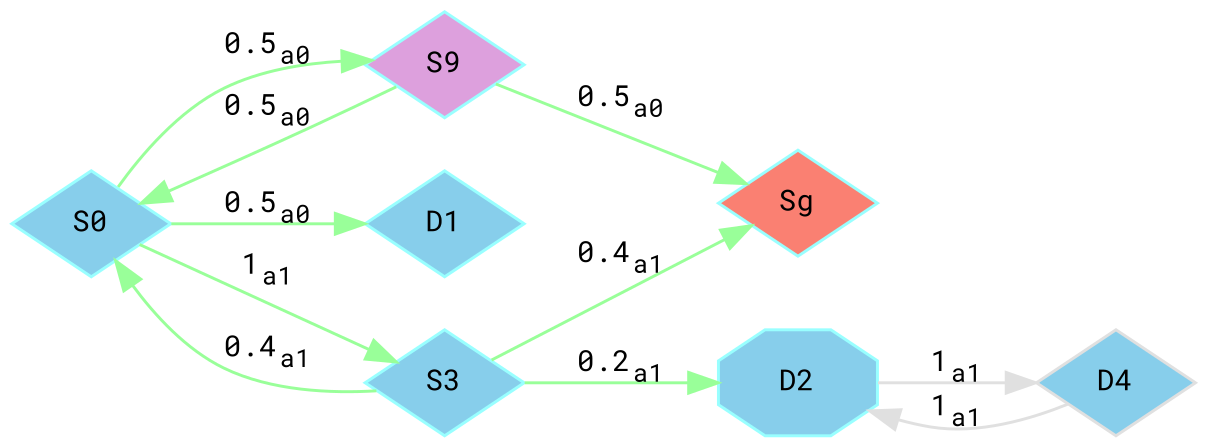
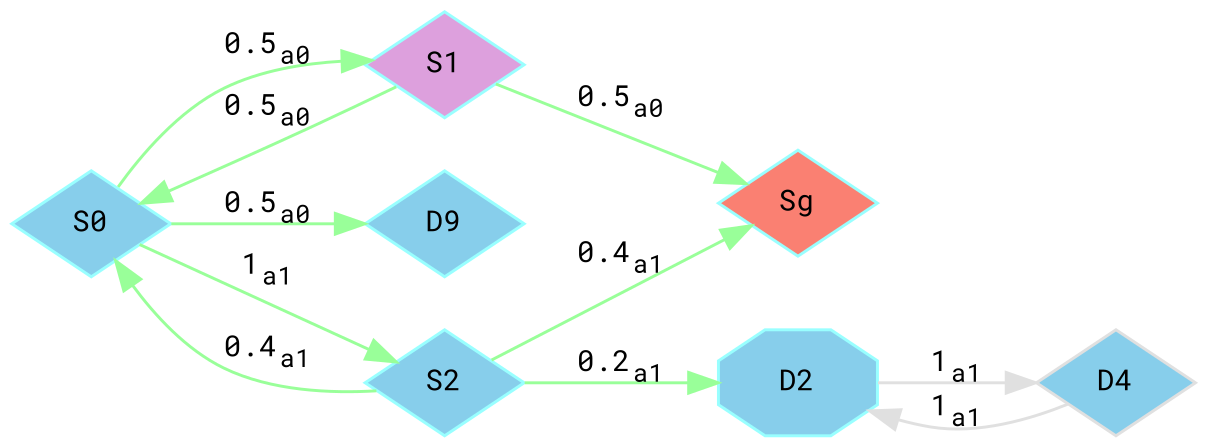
node "S9": label "S9" -> "S1"
node "D1": label "D1" -> "D9"
node "S3": label "S3" -> "S2"
